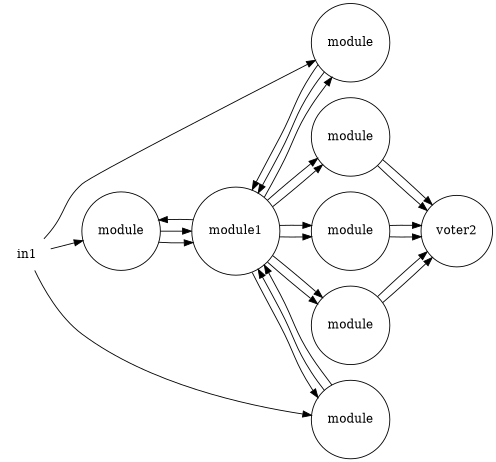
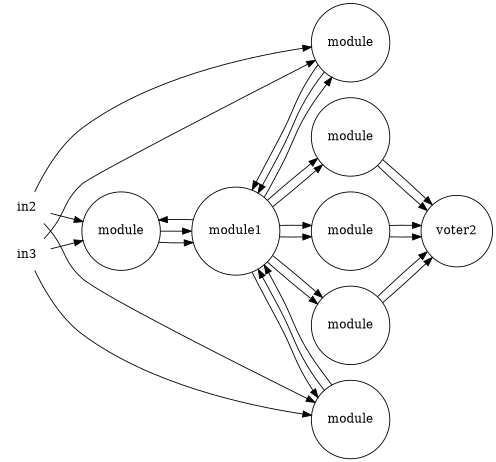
node "in2": added
node "in1": label "in1" -> "in3"
